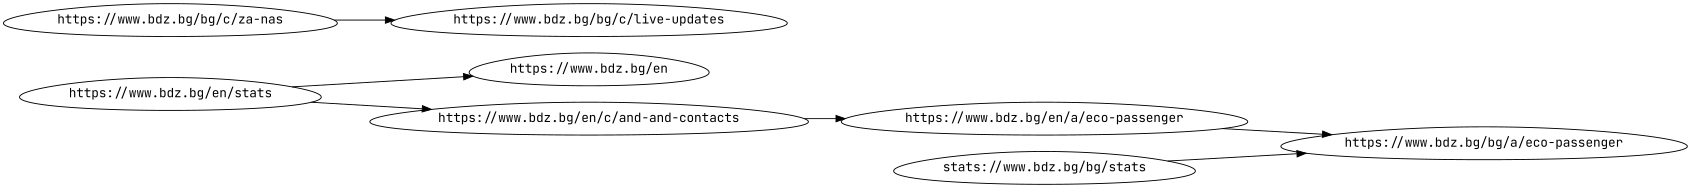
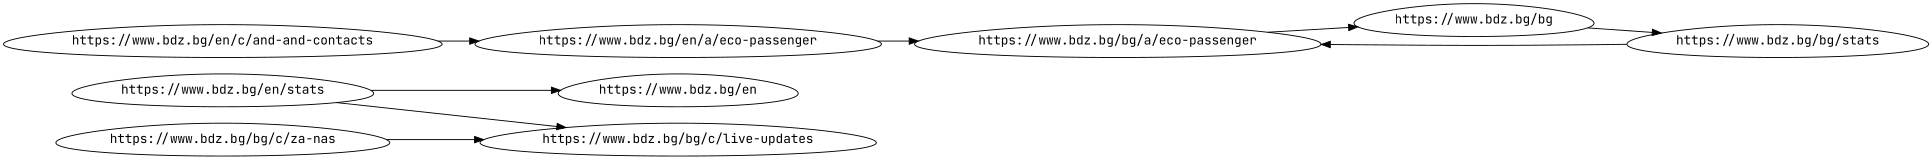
node "https://www.bdz.bg/bg": added
edge "https://www.bdz.bg/en/stats" -> "https://www.bdz.bg/en/c/and-and-contacts": now "https://www.bdz.bg/en/stats" -> "https://www.bdz.bg/bg/c/live-updates"
node "stats://www.bdz.bg/bg/stats": label "stats://www.bdz.bg/bg/stats" -> "https://www.bdz.bg/bg/stats"
